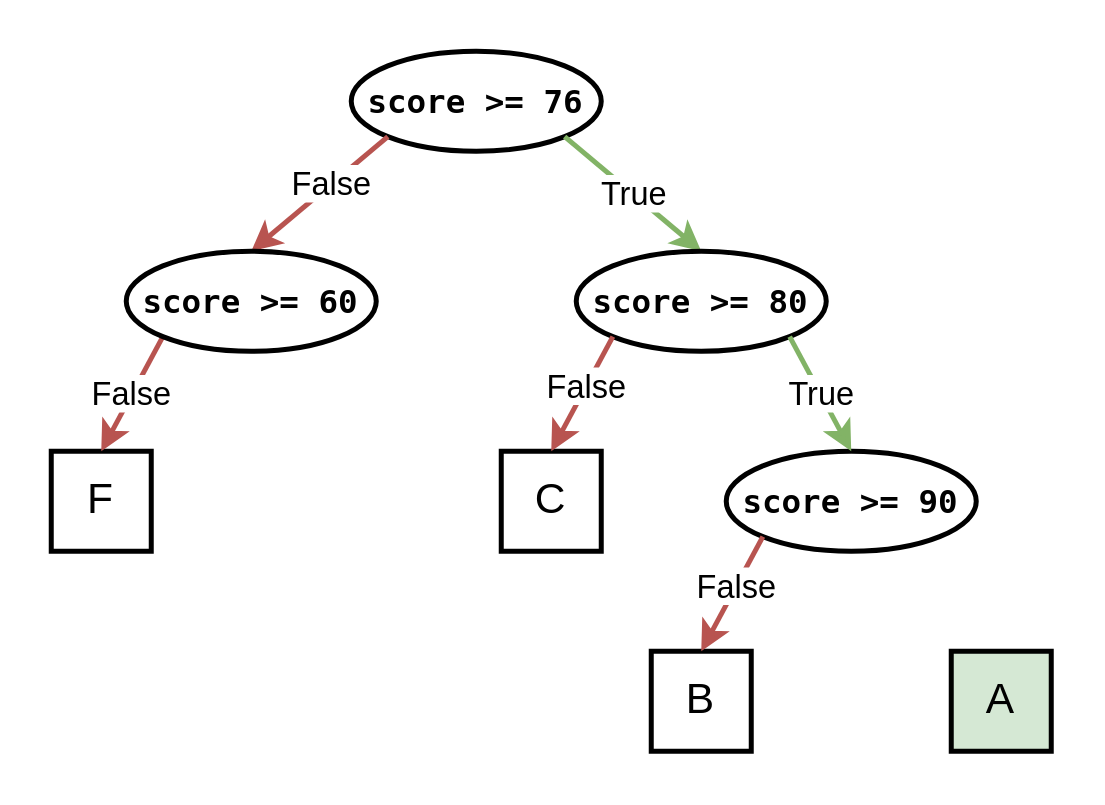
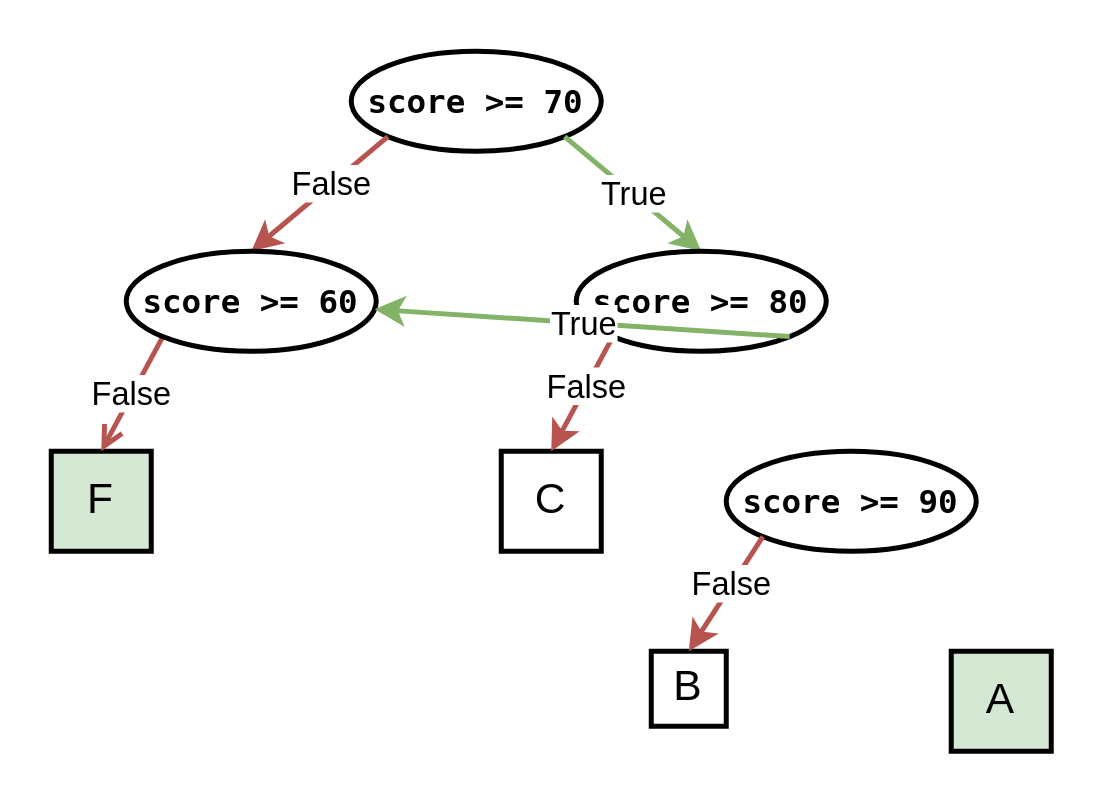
node "score >= 76": label "score >= 76" -> "score >= 70"
edge "score >= 80" -> "score >= 90": now "score >= 80" -> "score >= 60"
edge "score >= 60" -> "F": arrowhead classic -> open
node "F": fillcolor #ffffff -> #d5e8d4
node "B": size 100x100 -> 75x75
